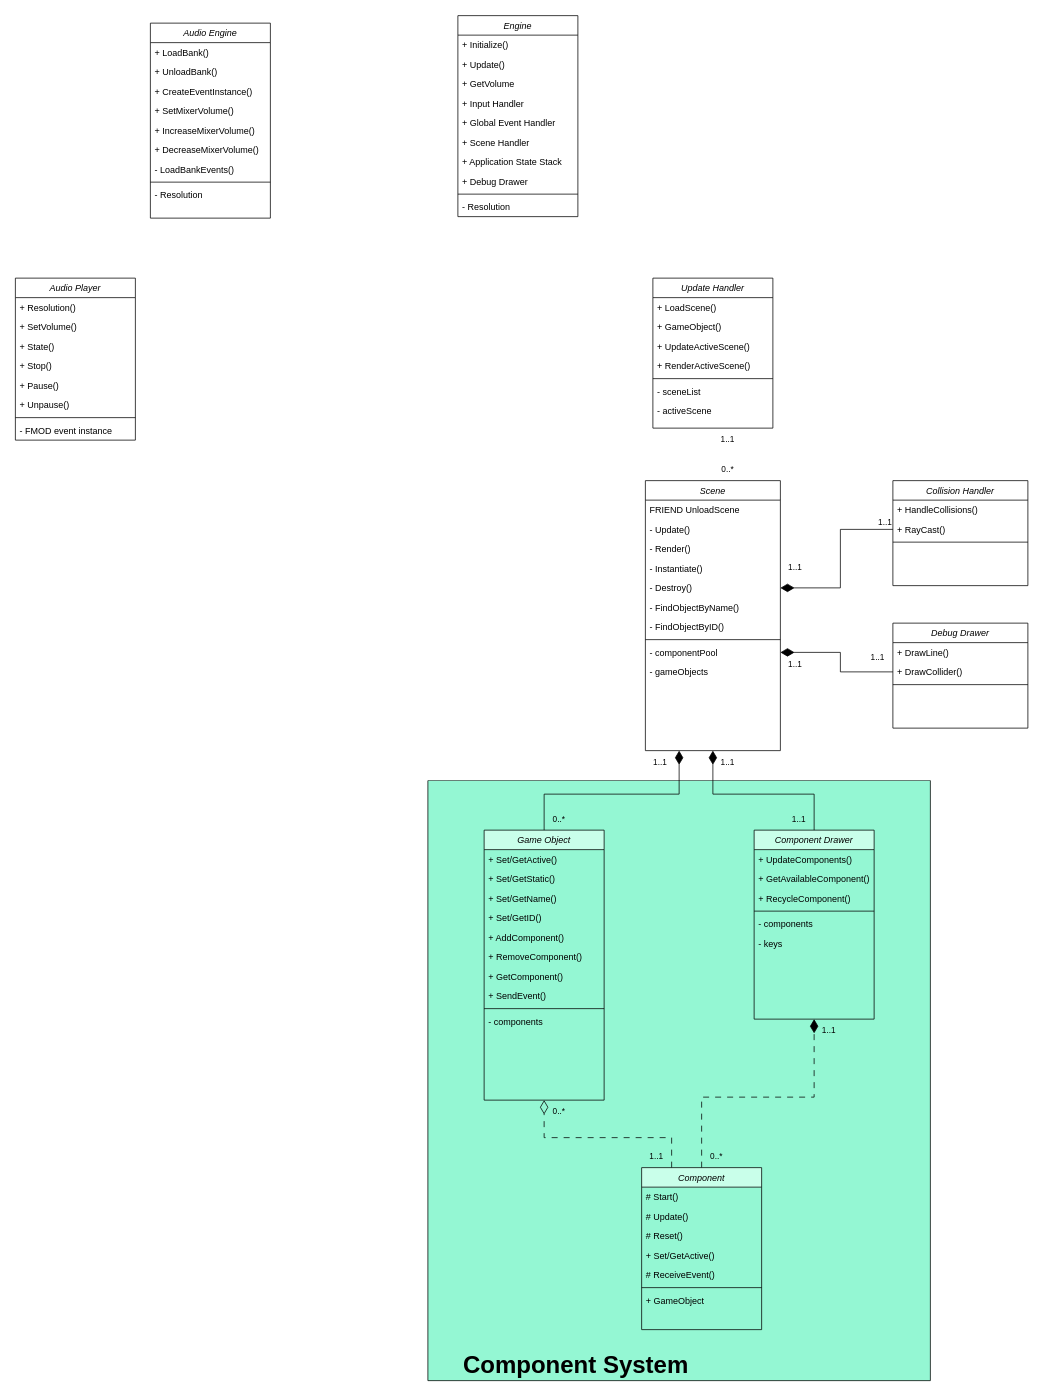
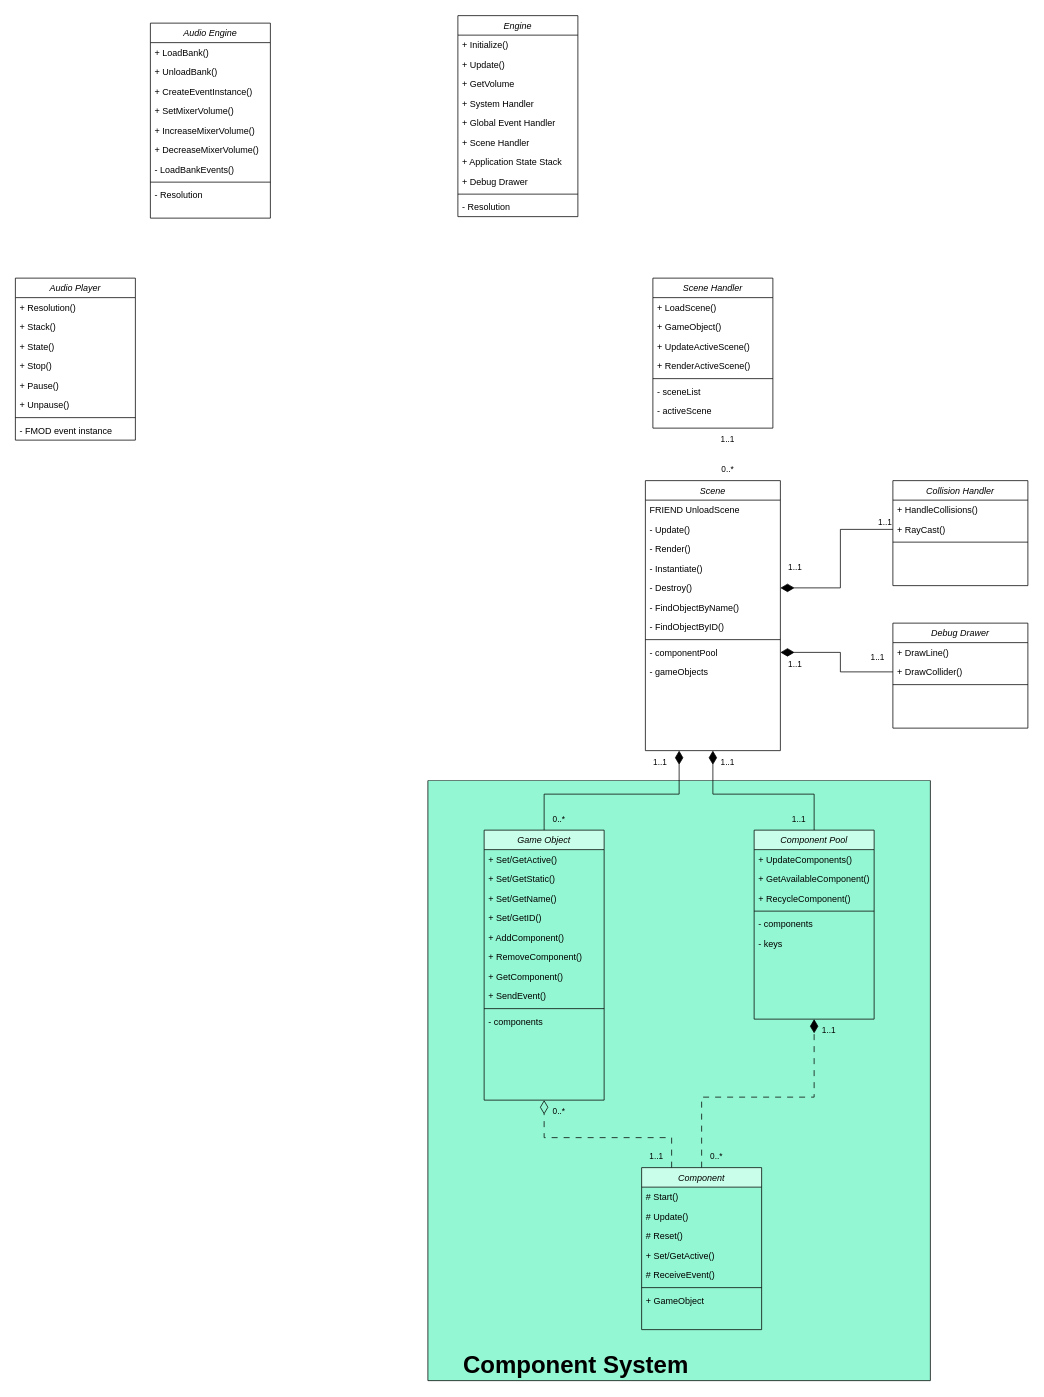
node "+ Input Handler": label "+ Input Handler" -> "+ System Handler"
node "Update Handler": label "Update Handler" -> "Scene Handler"
node "+ SetVolume()": label "+ SetVolume()" -> "+ Stack()"
node "Component Drawer": label "Component Drawer" -> "Component Pool"
